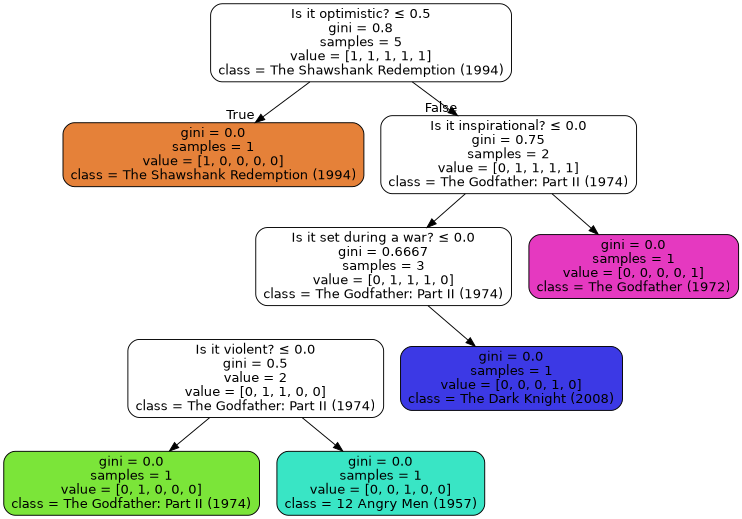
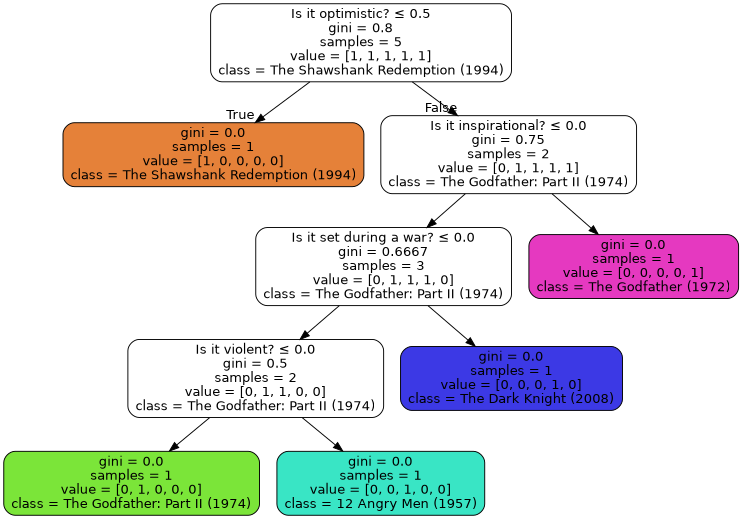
edge "Is it set during a war? ≤ 0.0" -> "Is it violent? ≤ 0.0": added
node "Is it violent? ≤ 0.0": text "value = 2" -> "samples = 2"
